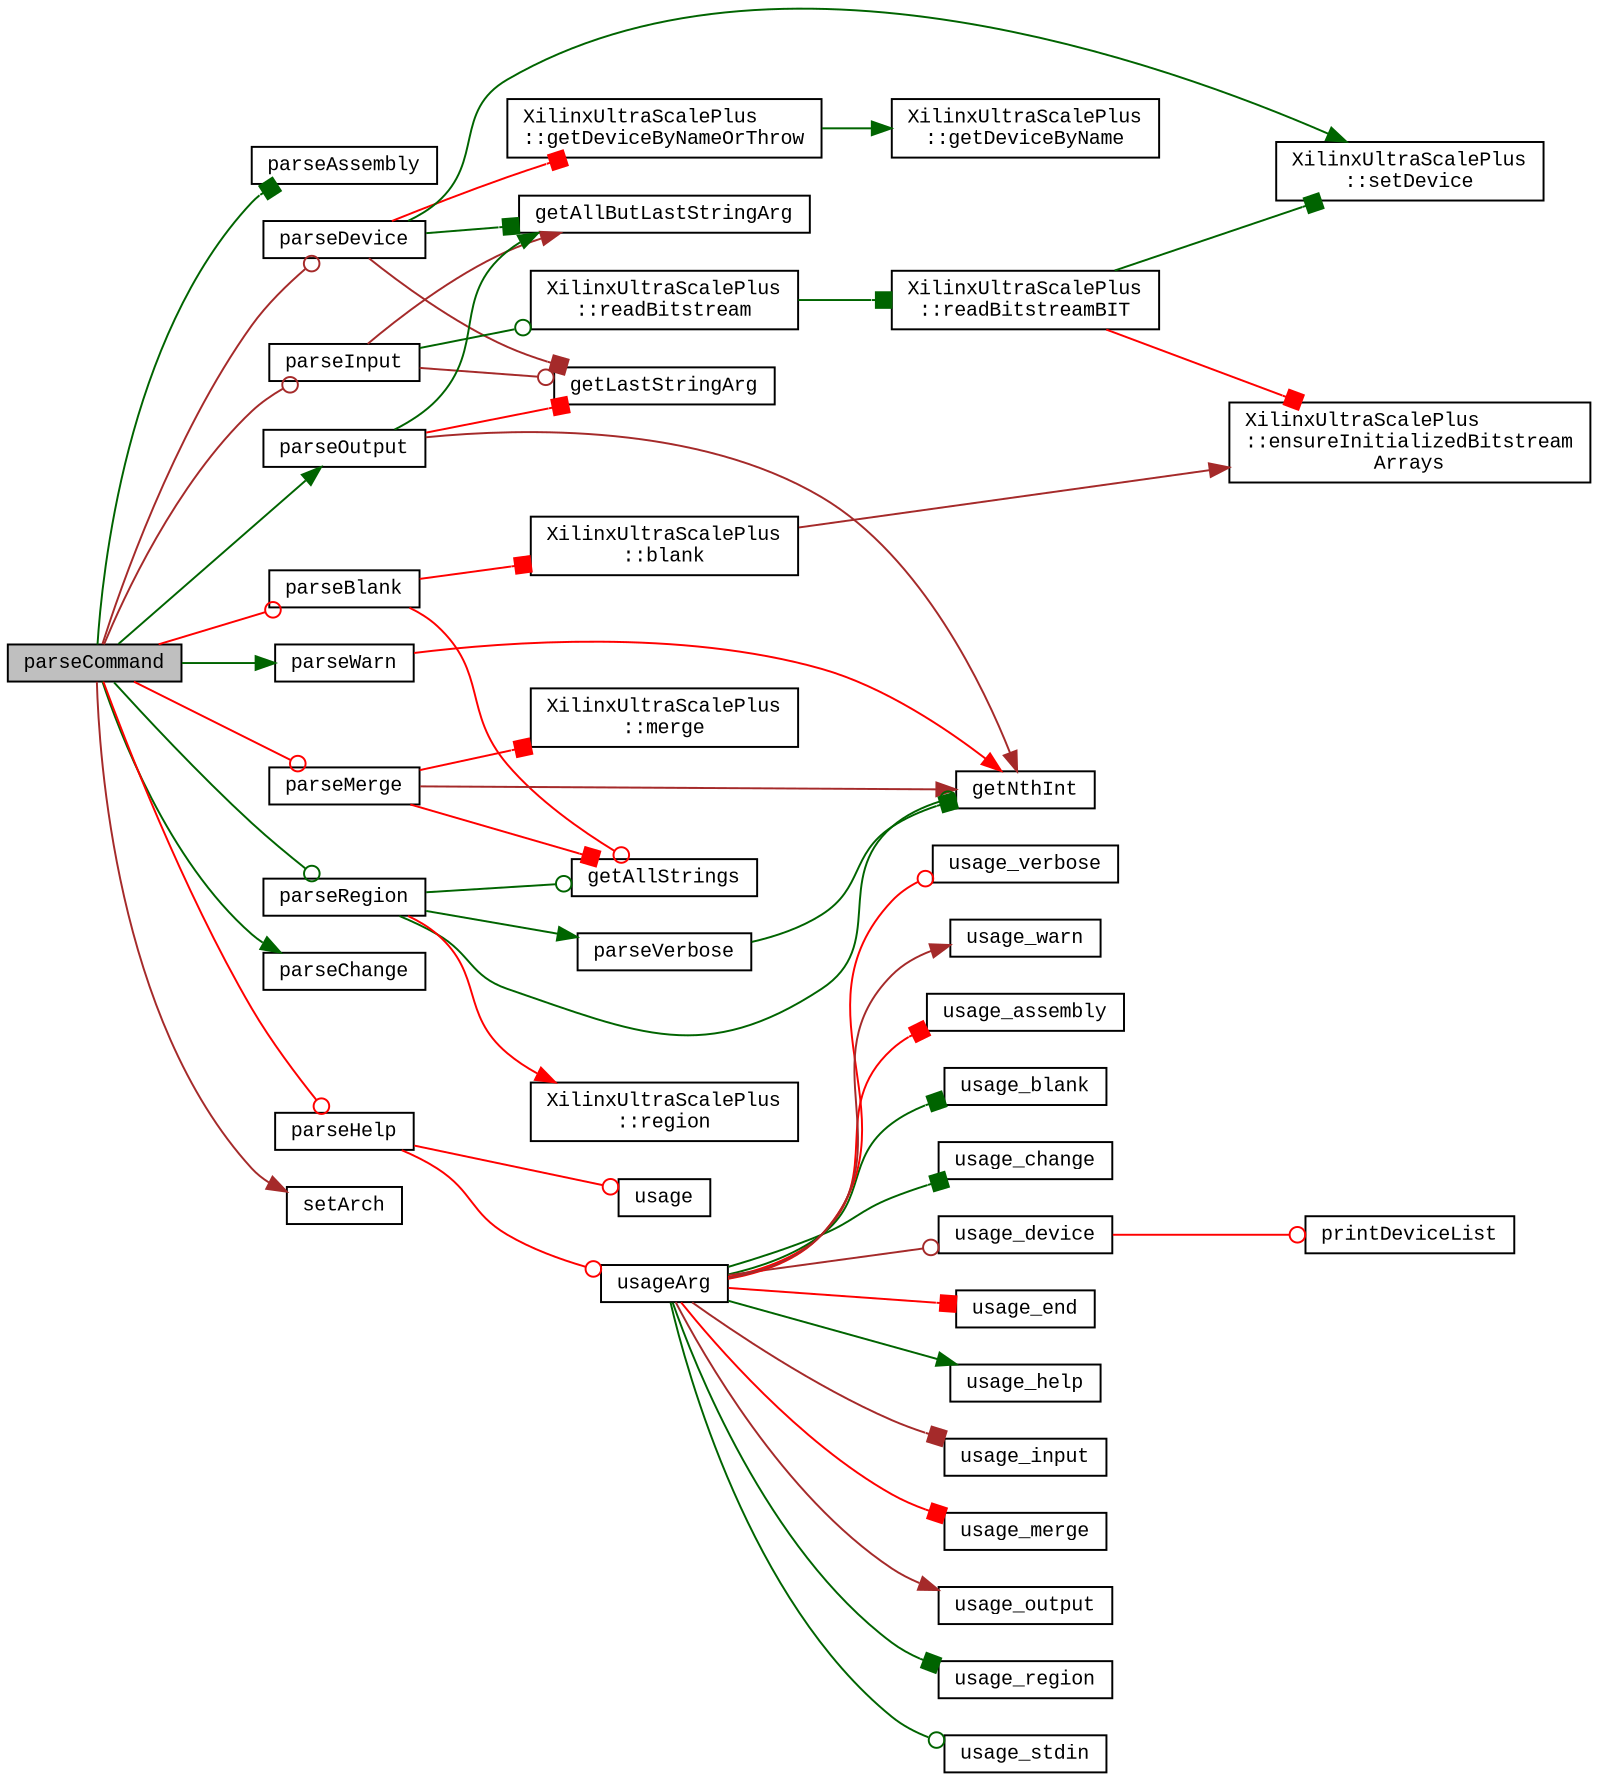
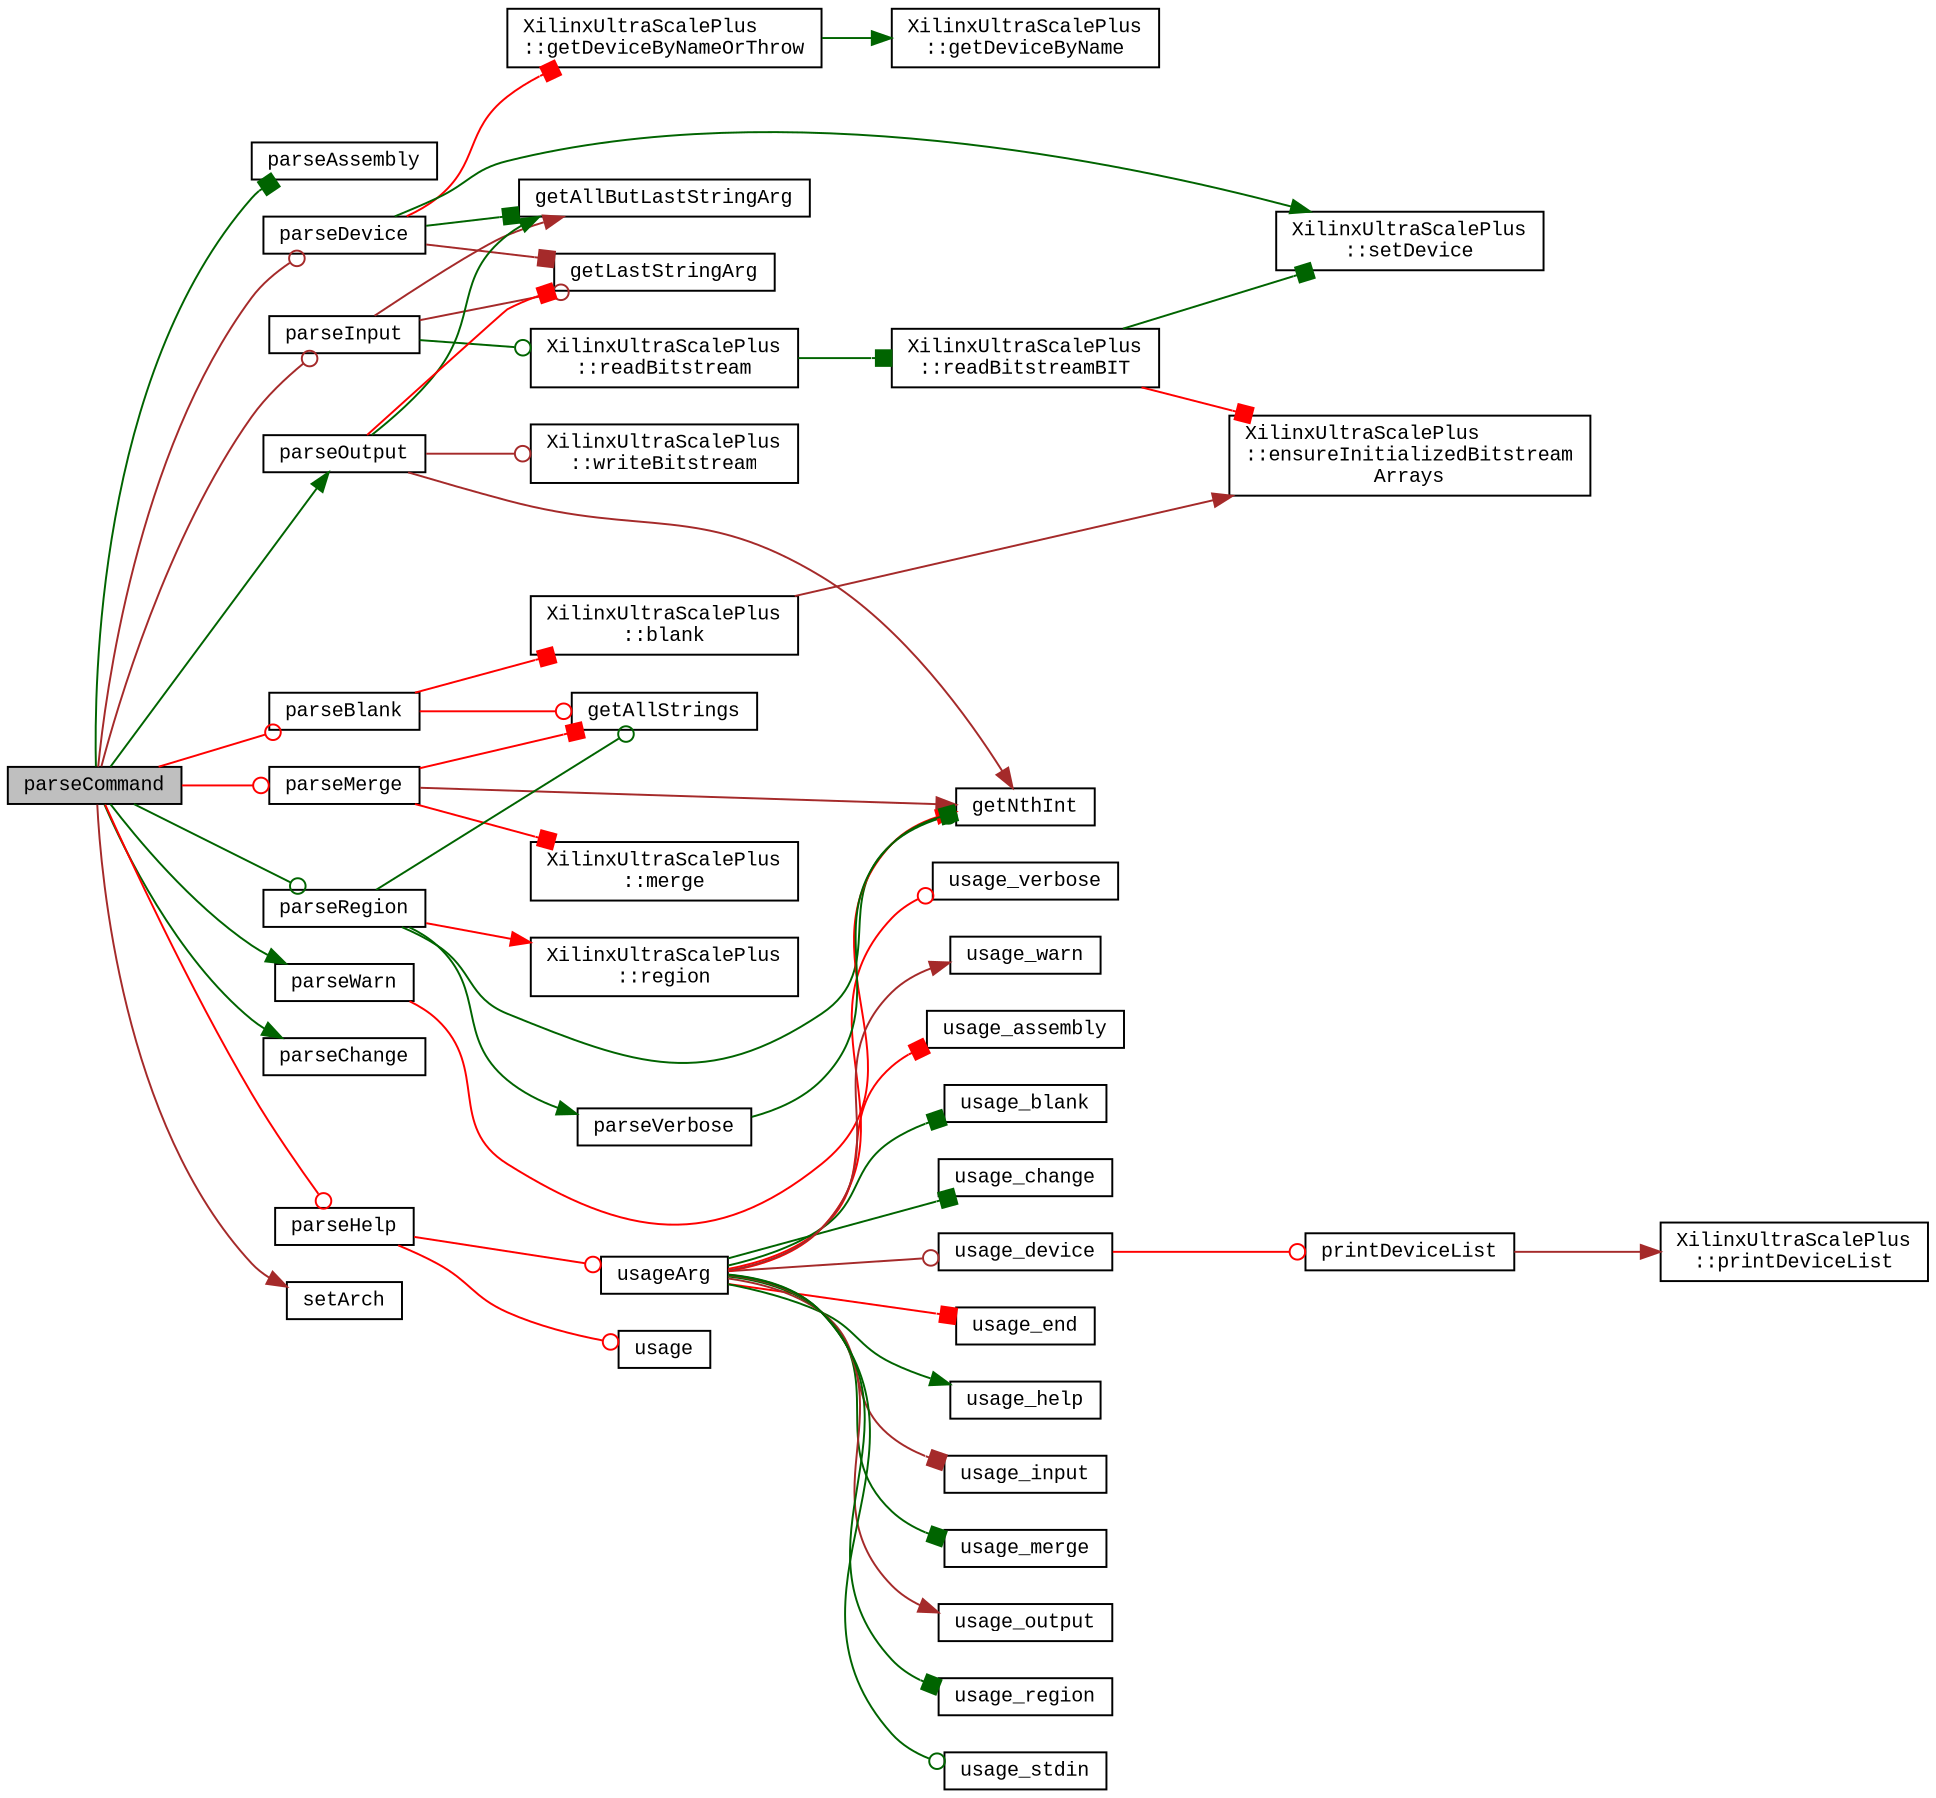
node "XilinxUltraScalePlus ::writeBitstream": added
node "XilinxUltraScalePlus ::printDeviceList": added
edge "usageArg" -> "usage_merge": color red -> darkgreen
